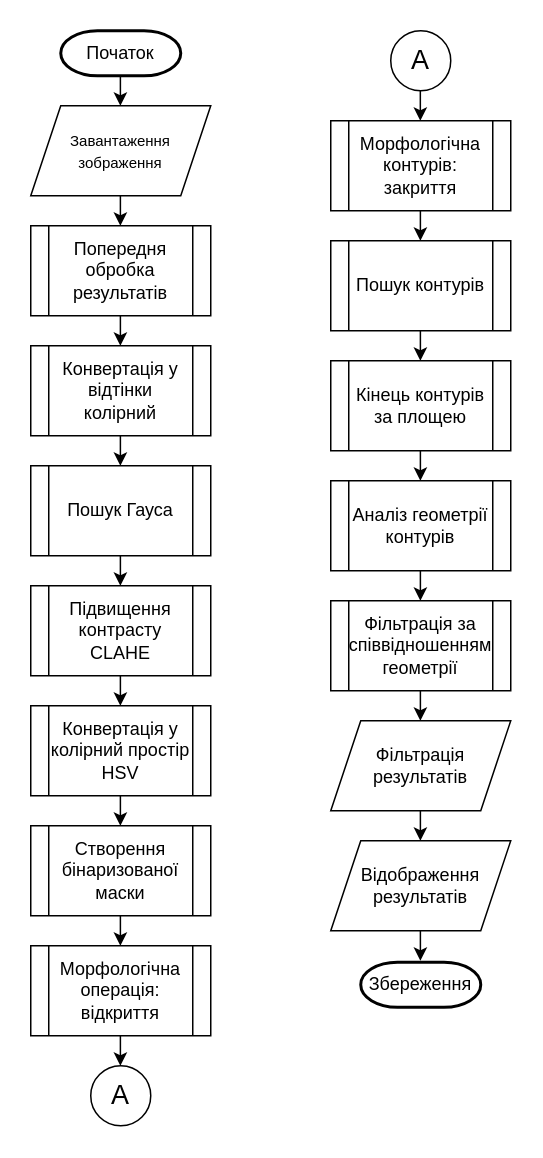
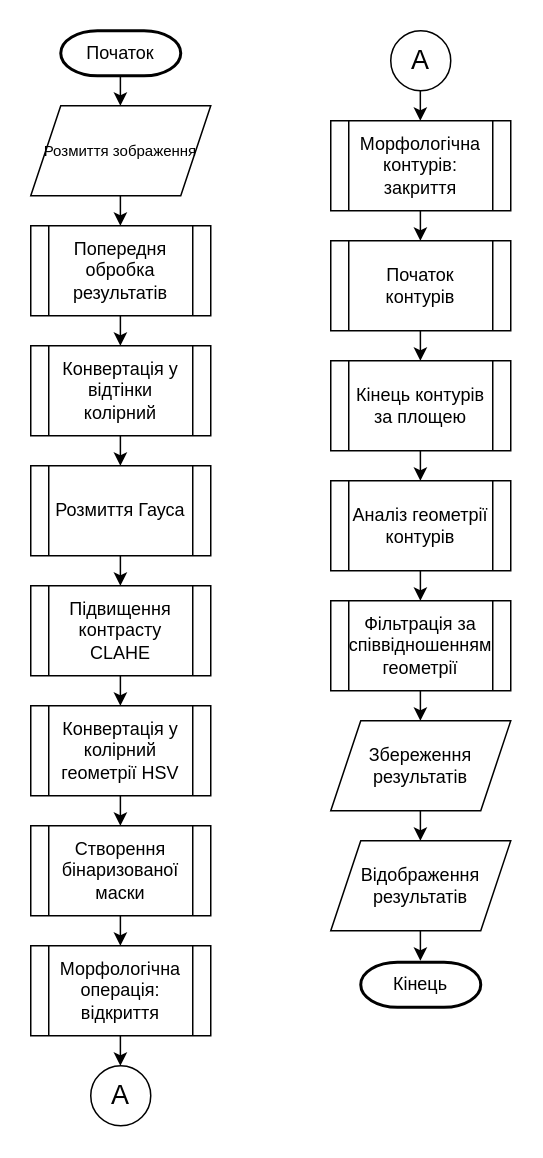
node "Завантаження зображення": label "Завантаження зображення" -> "Розмиття зображення"
node "Пошук контурів": label "Пошук контурів" -> "Початок контурів"
node "Пошук Гауса": label "Пошук Гауса" -> "Розмиття Гауса"
node "Конвертація у колірний простір HSV": label "Конвертація у колірний простір HSV" -> "Конвертація у колірний геометрії HSV"
node "Фільтрація результатів": label "Фільтрація результатів" -> "Збереження результатів"
node "Збереження": label "Збереження" -> "Кінець"
